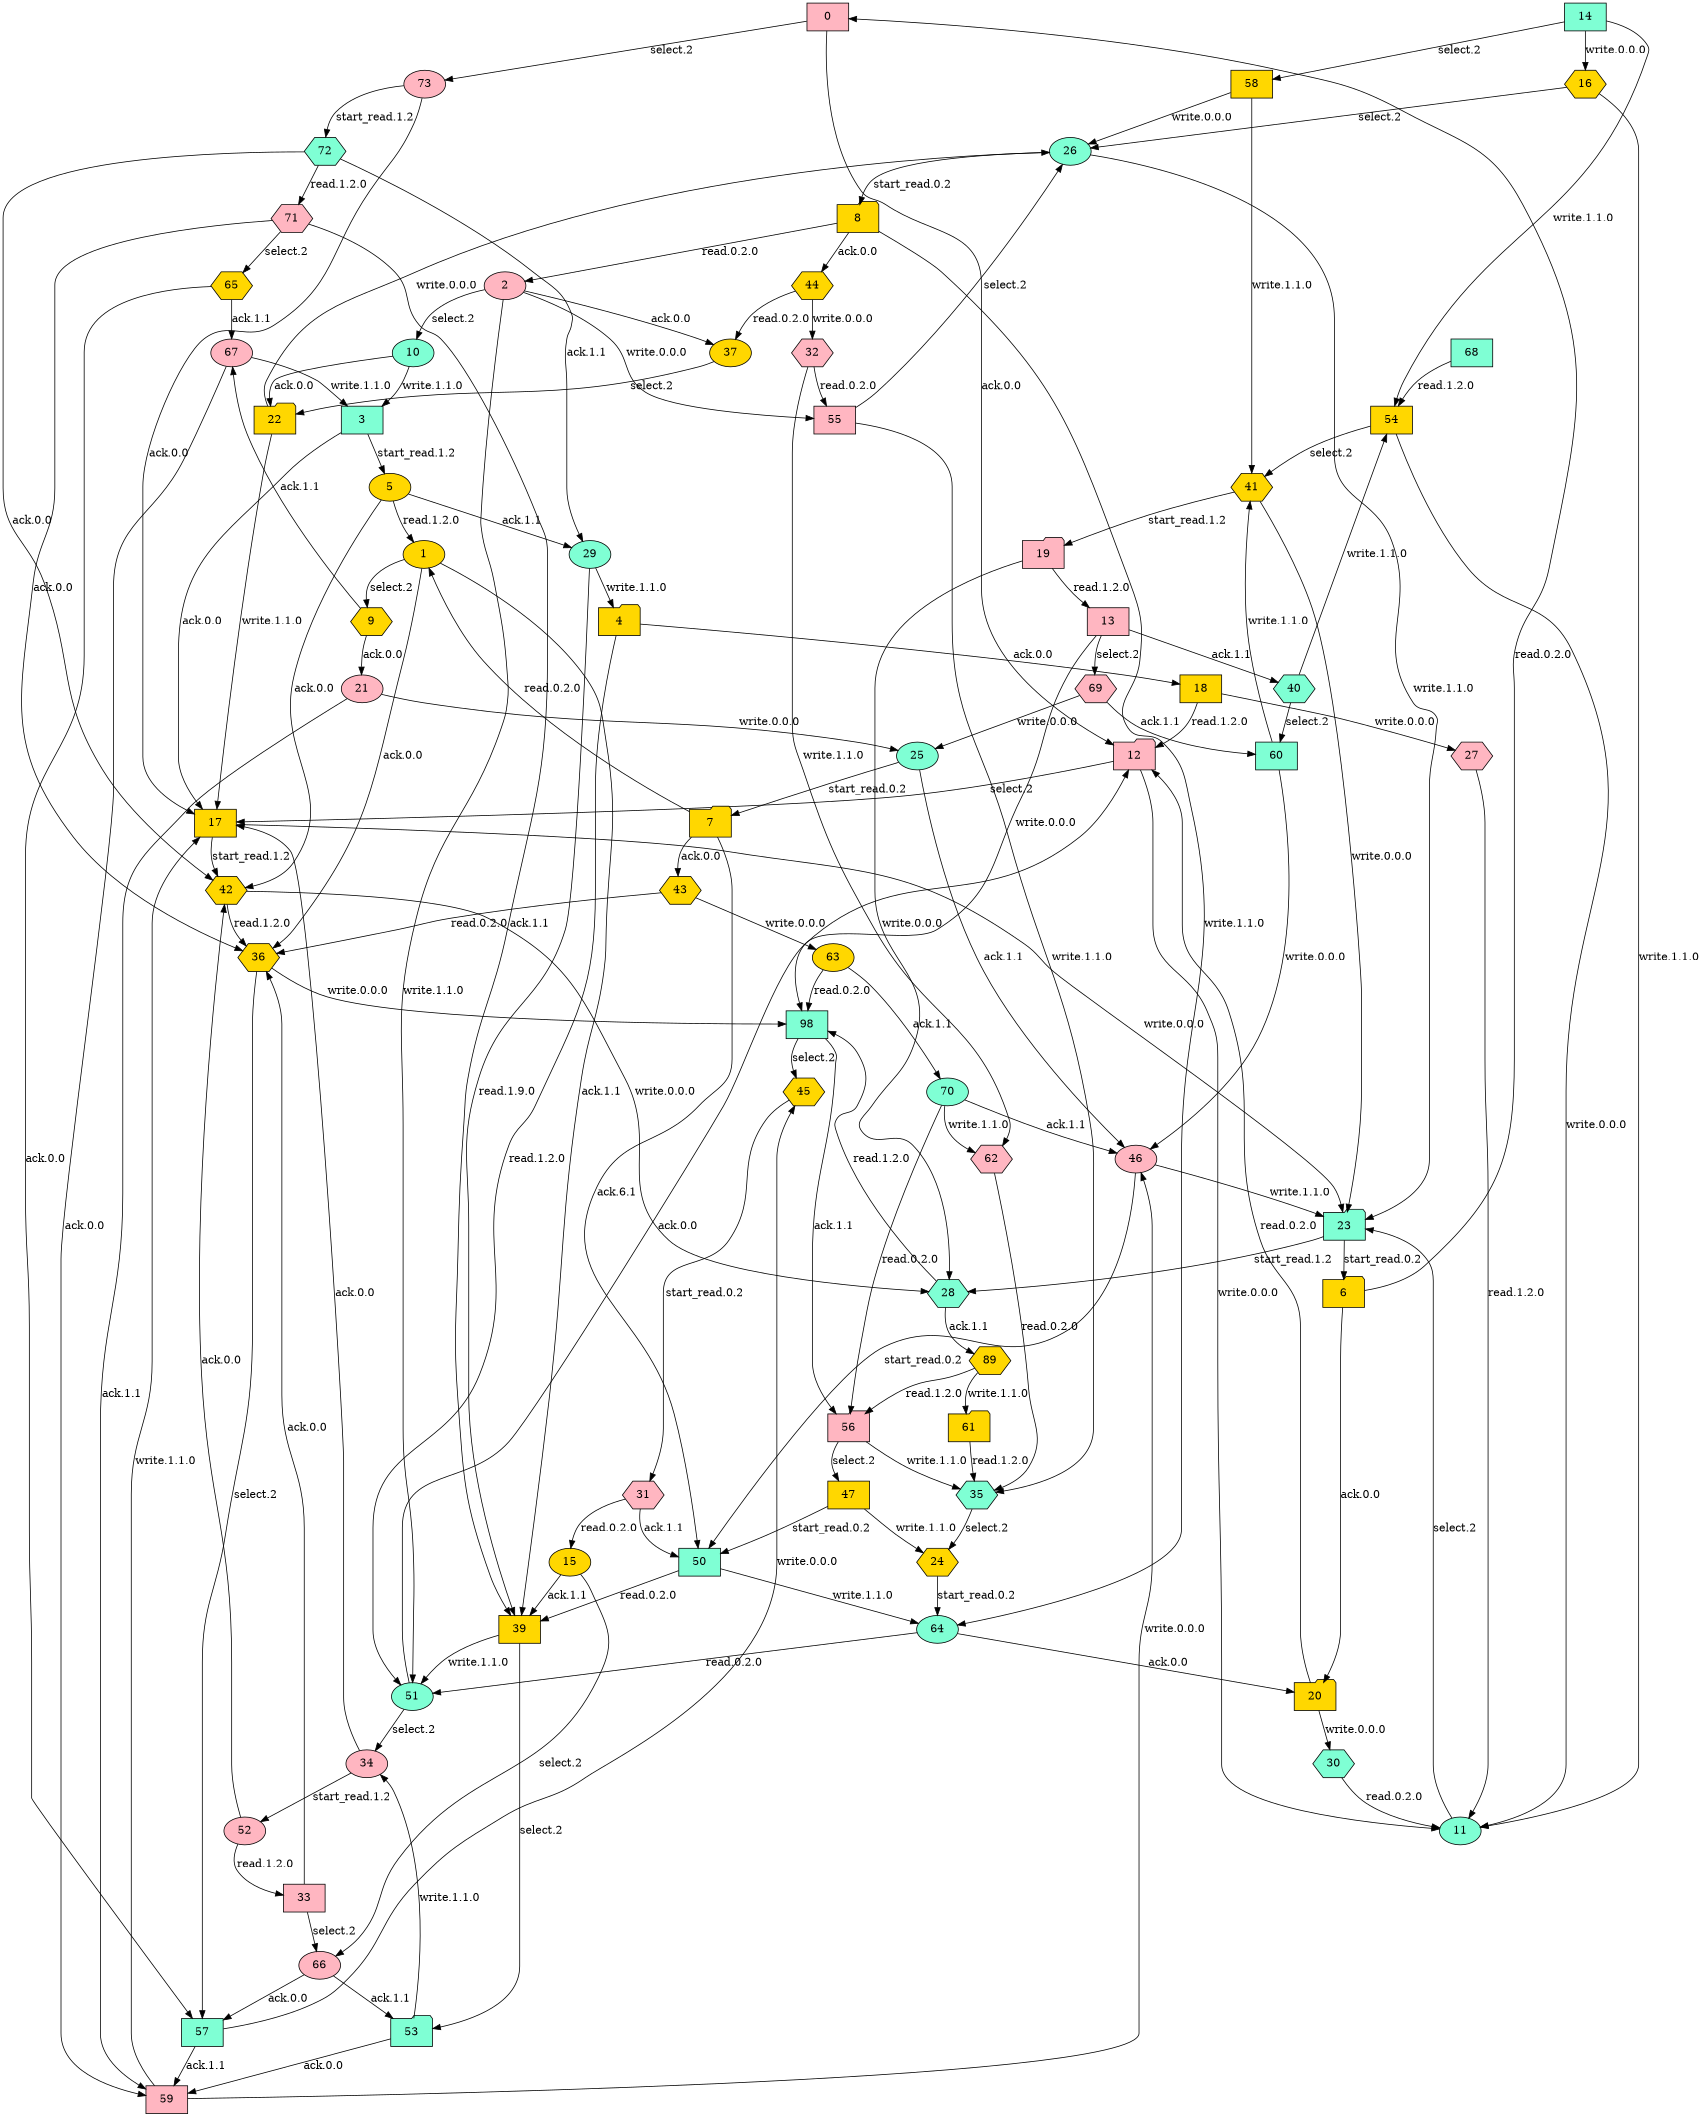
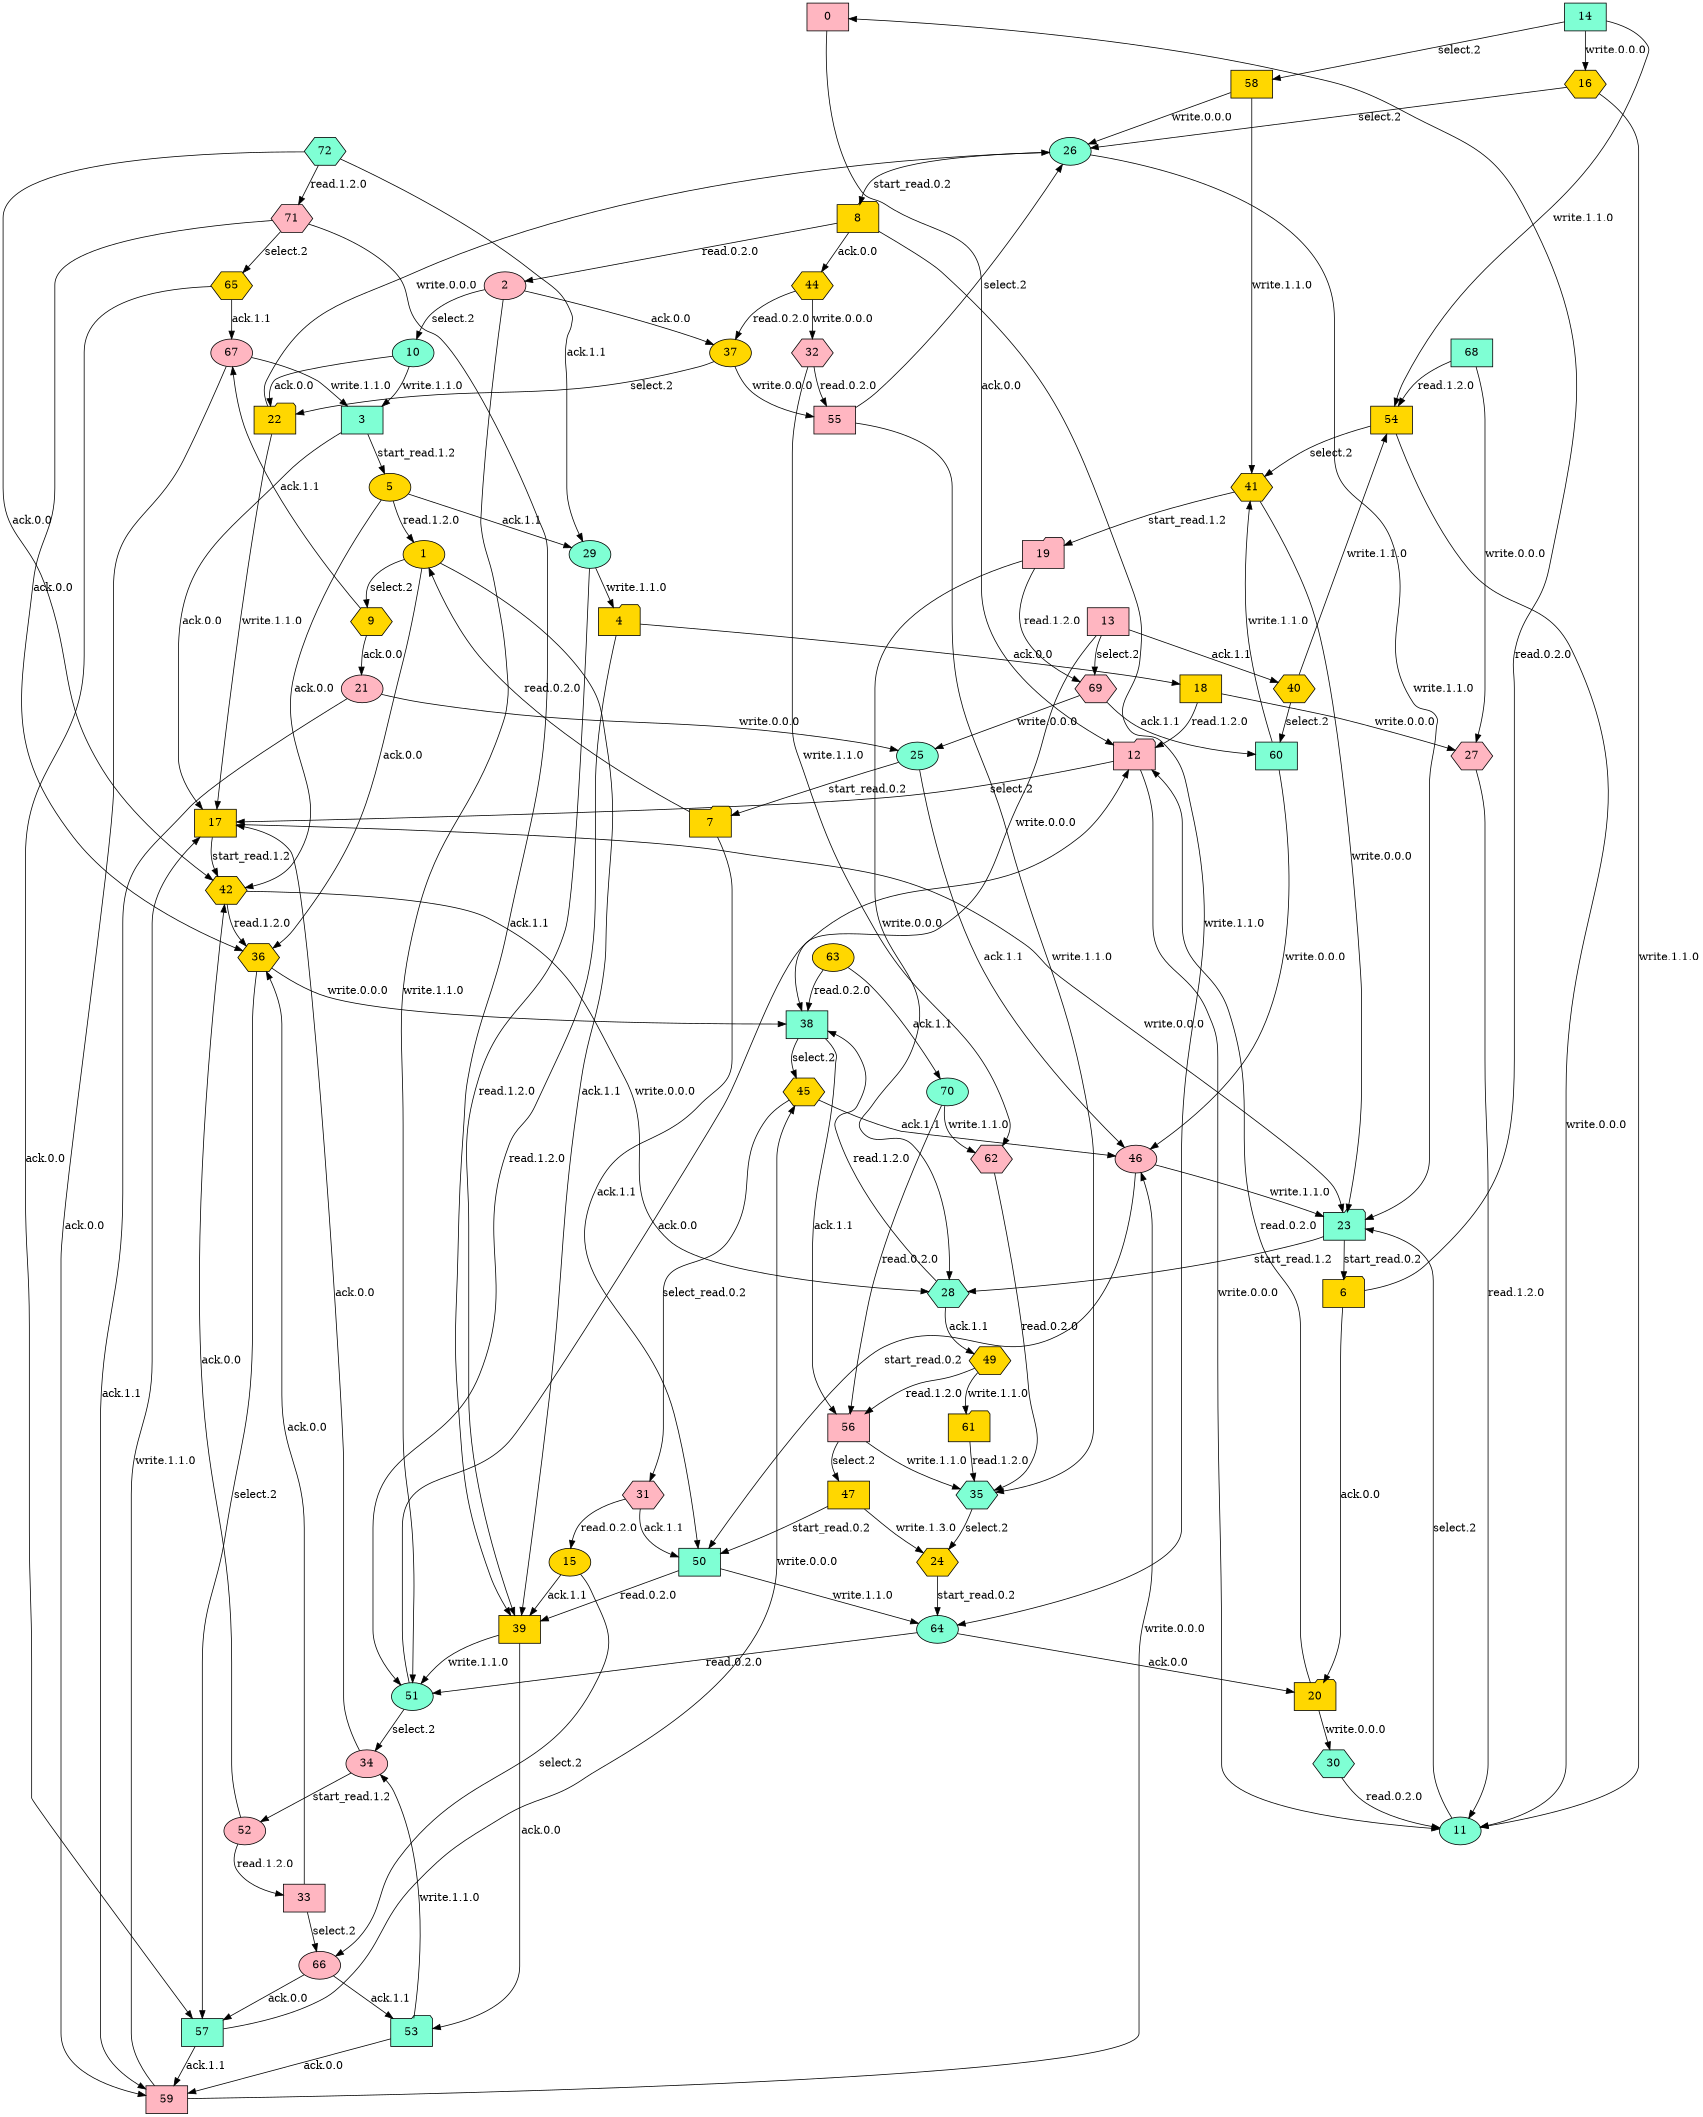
node "73": removed
edge "2" -> "55": now "37" -> "55"
edge "68" -> "27": added, label "write.0.0.0"
edge "19" -> "13": now "19" -> "69"
node "40": fillcolor aquamarine -> gold
node "43": removed
node "98": label "98" -> "38"
edge "29" -> "39": label "read.1.9.0" -> "read.1.2.0"
edge "70" -> "46": now "45" -> "46"
edge "7" -> "50": label "ack.6.1" -> "ack.1.1"
edge "45" -> "31": label "start_read.0.2" -> "select_read.0.2"
node "89": label "89" -> "49"
edge "47" -> "24": label "write.1.1.0" -> "write.1.3.0"
edge "39" -> "53": label "select.2" -> "ack.0.0"
